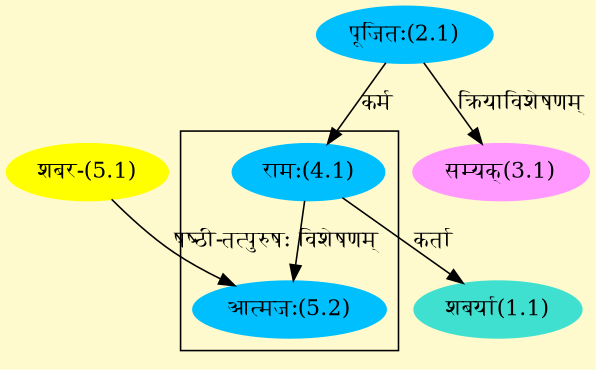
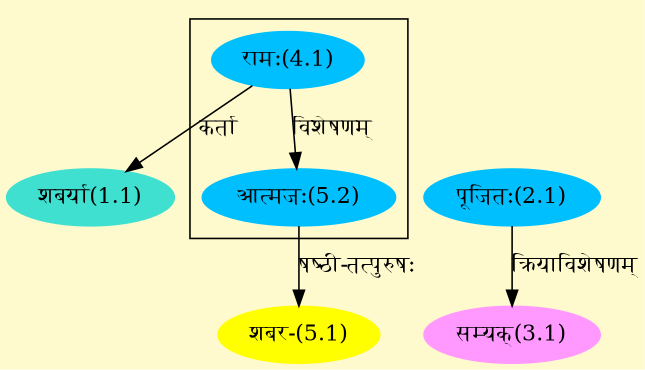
edge "पूजितः(2.1)" -> "रामः(4.1)": removed, label "कर्म"
edge "शबर-(5.1)" -> "आत्मजः(5.2)": reversed
